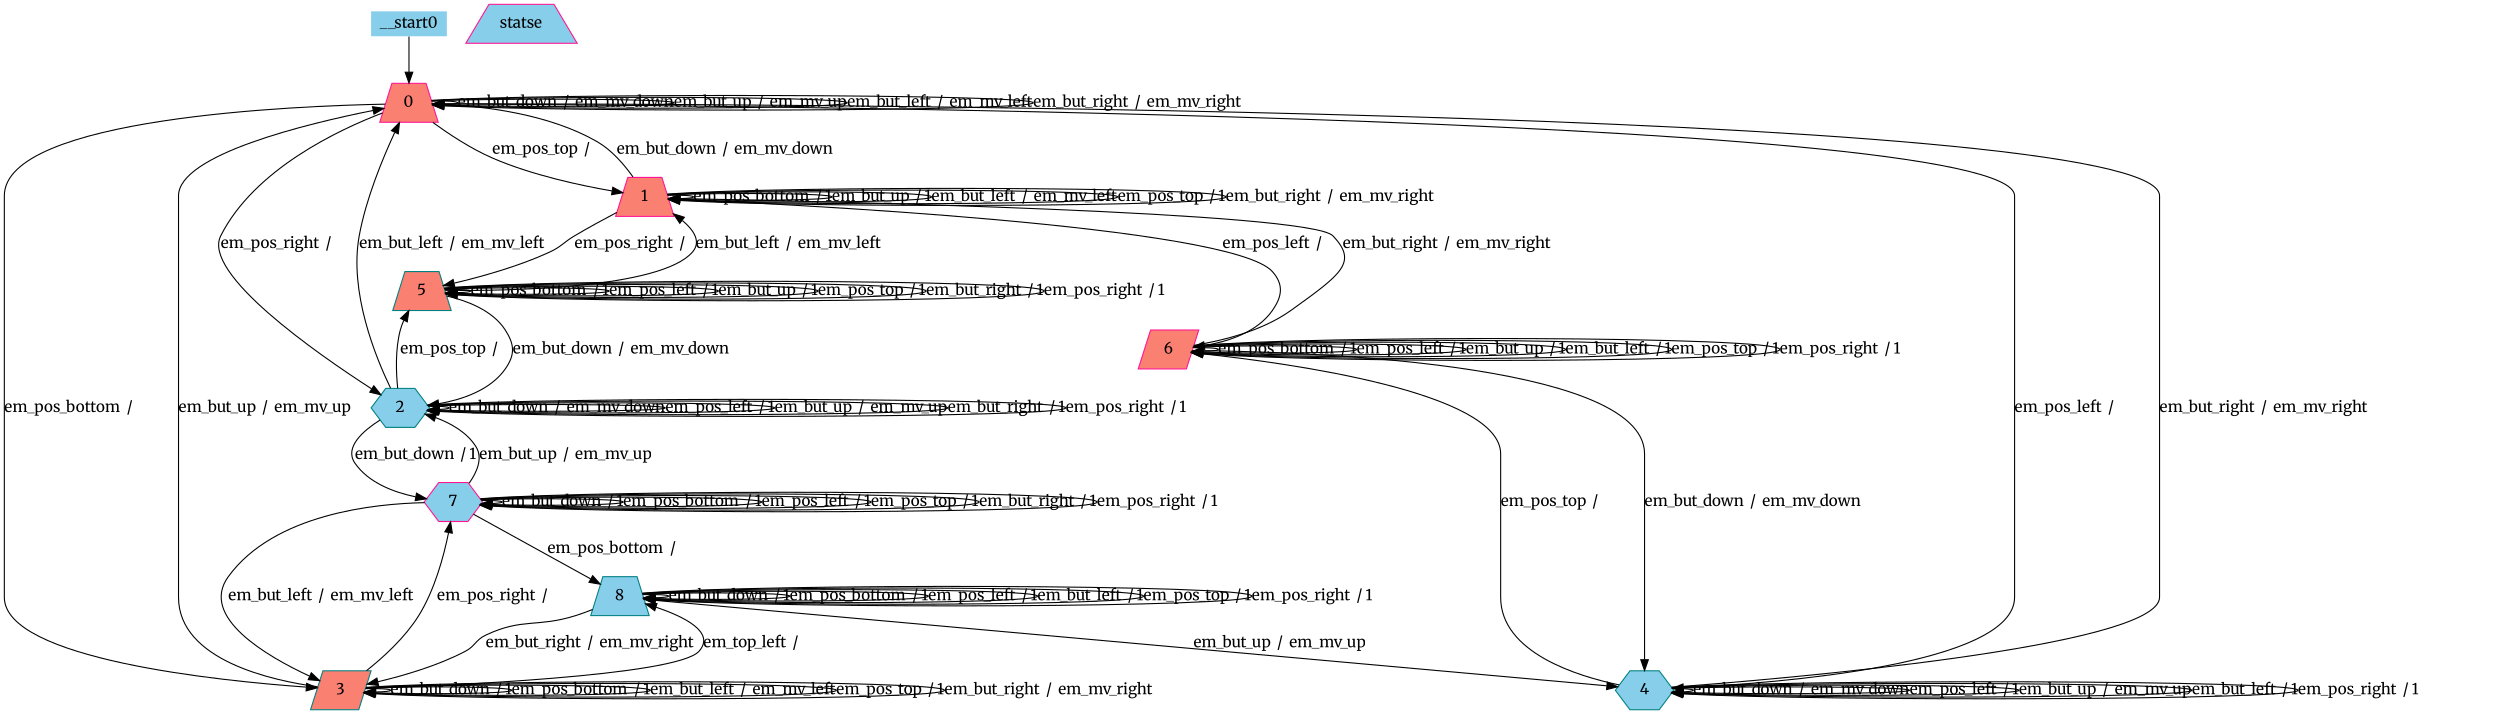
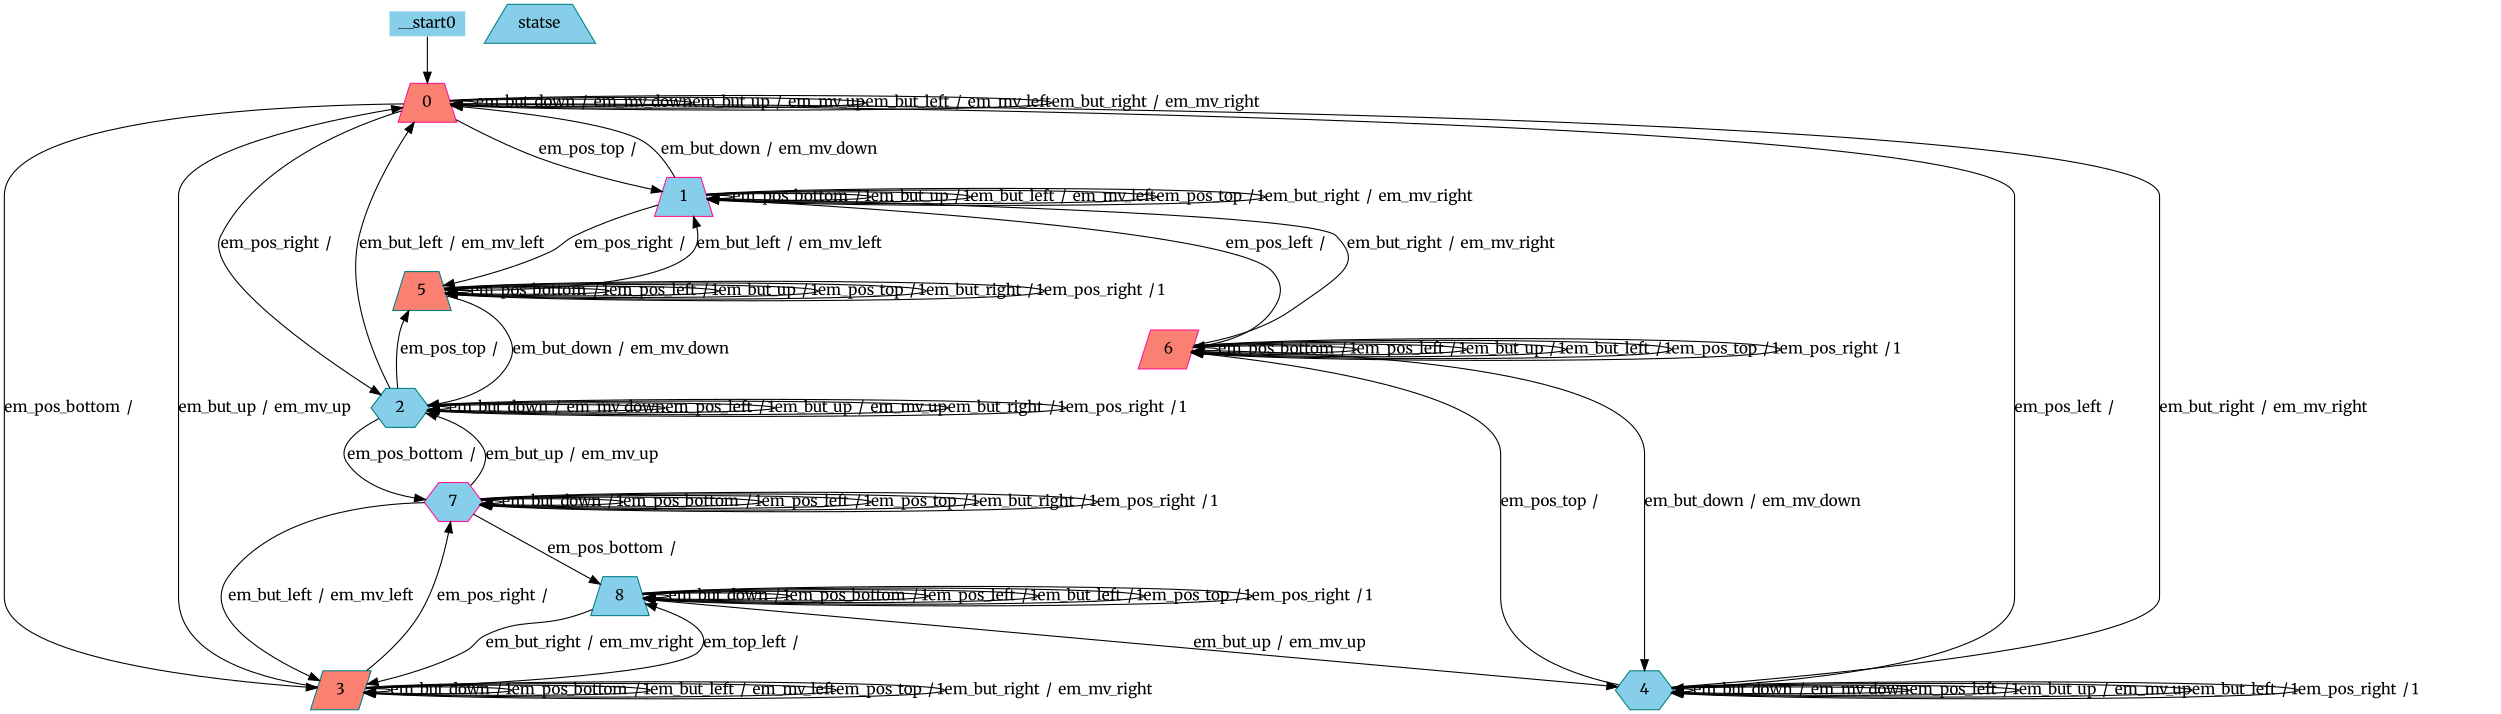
node "statse": color deeppink -> teal
node "1": fillcolor salmon -> skyblue
edge "2" -> "7": label "em_but_down  / 1" -> "em_pos_bottom  /  "
